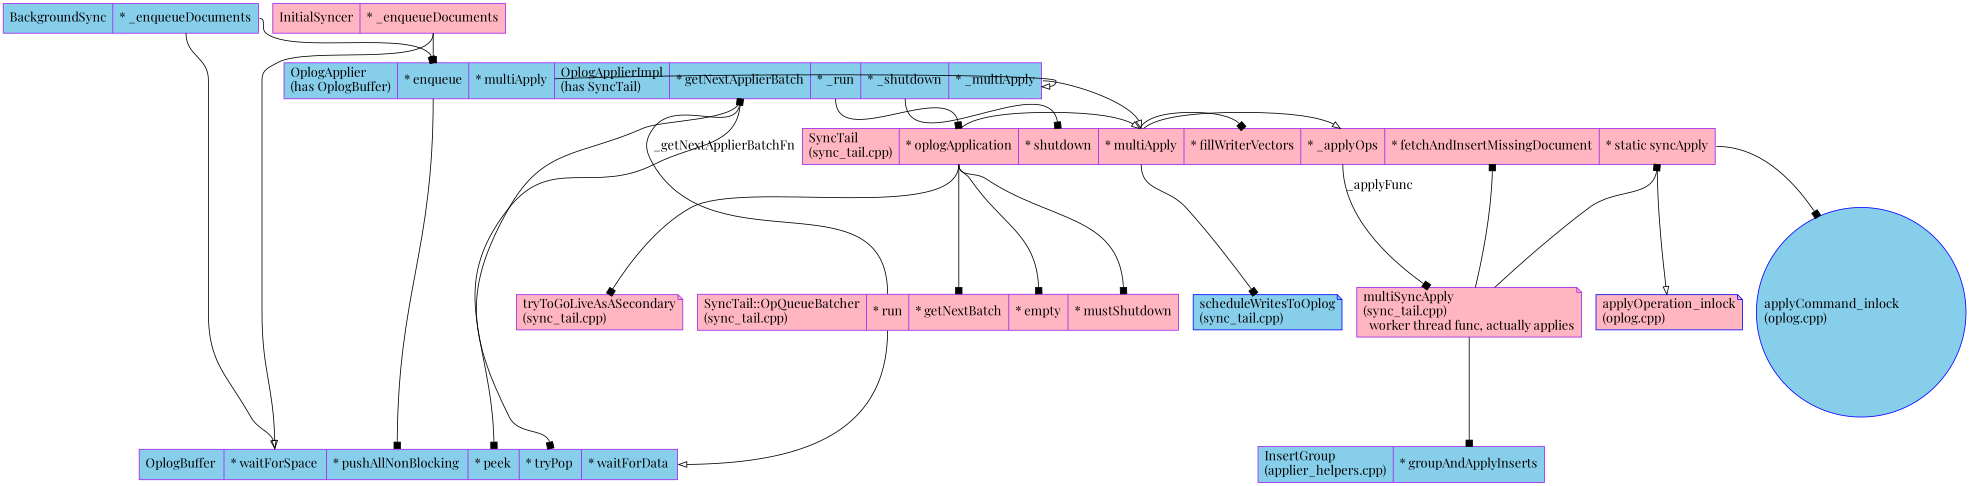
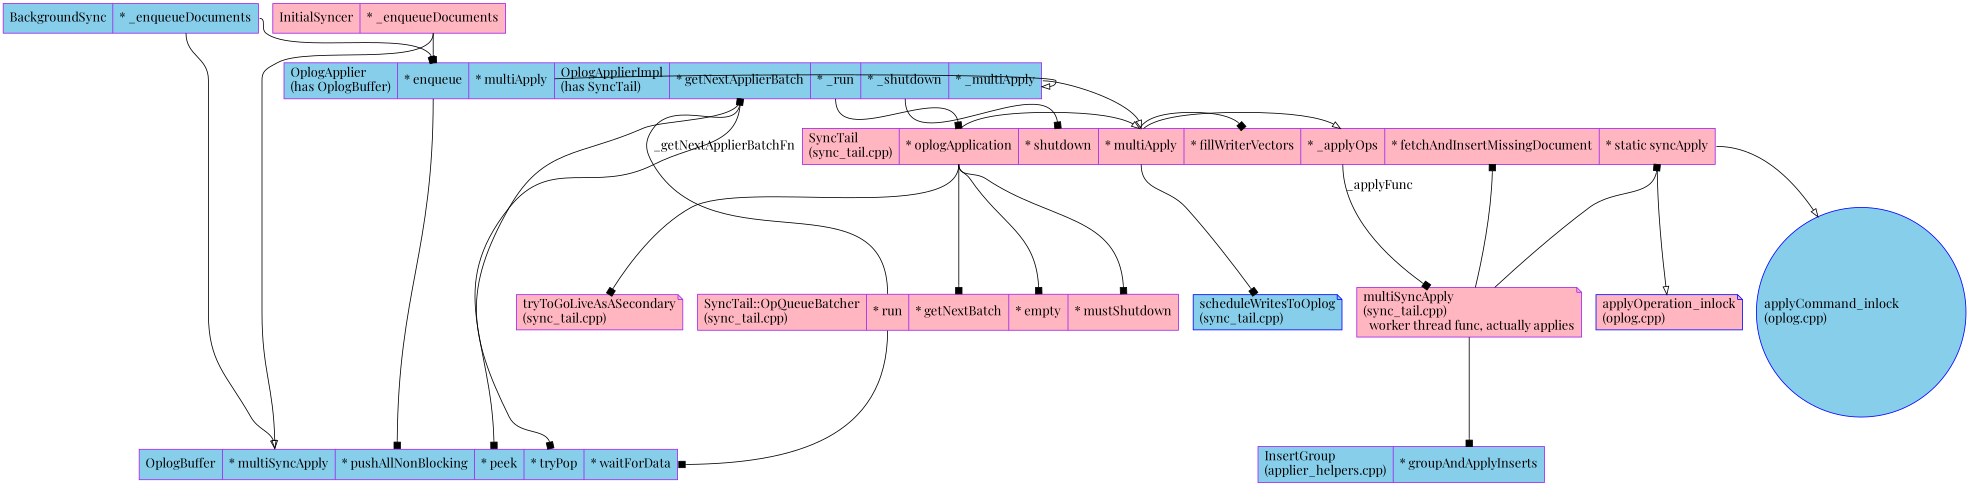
edge "SyncTail" -> "applyCommand_inlock (oplog.cpp)": arrowhead box -> onormal
edge "SyncTail::OpQueueBatcher" -> "OplogBuffer": arrowhead onormal -> box
node "OplogBuffer": text "* waitForSpace" -> "* multiSyncApply"
